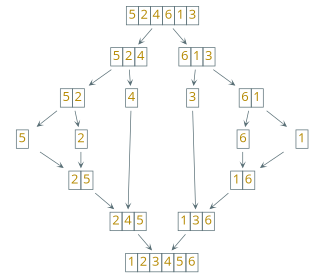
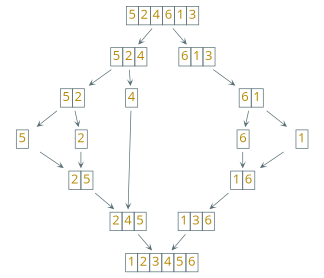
node "3": removed
